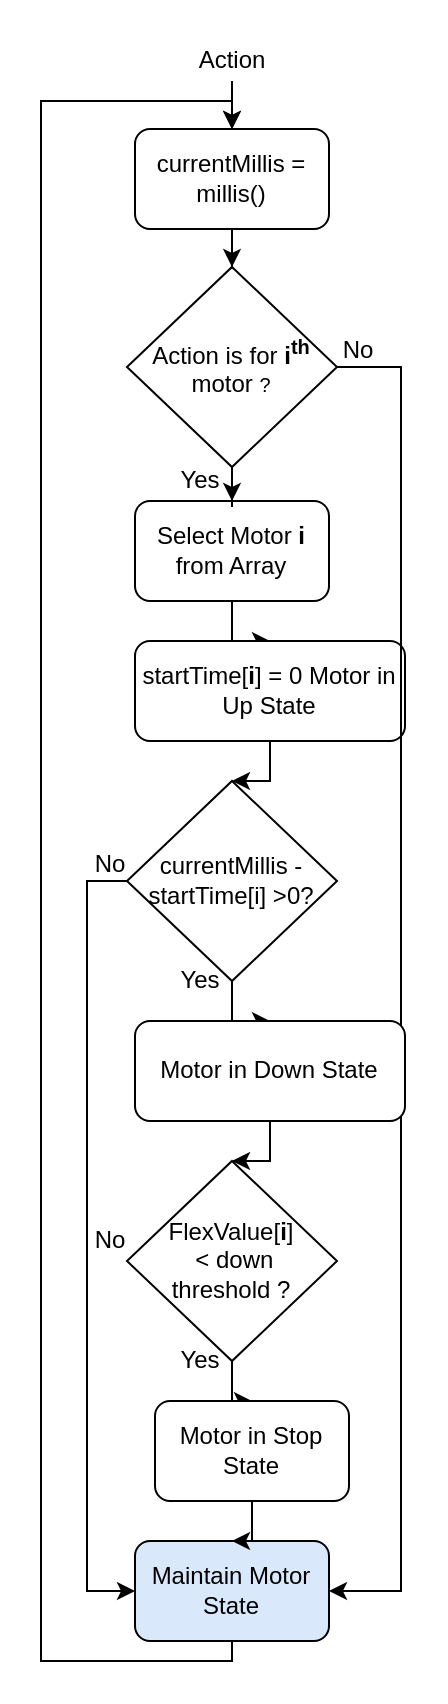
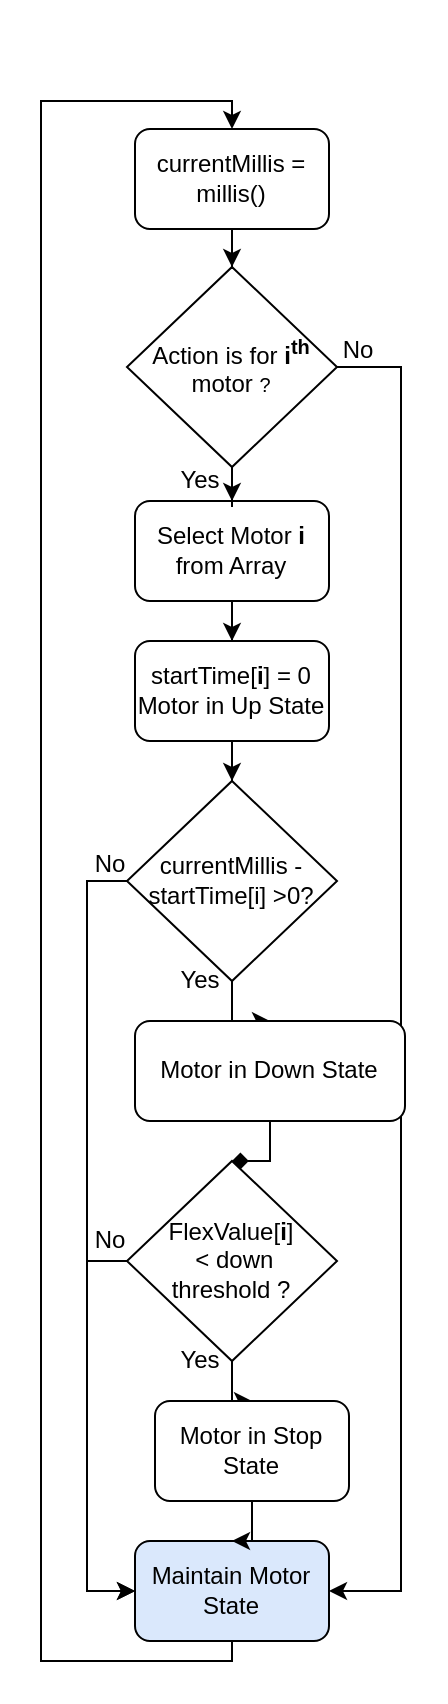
node "Action": removed
edge "Action" -> "currentMillis = millis()": removed
node "startTime[i] = 0 Motor in Up State": size 270x100 -> 194x100
edge "Motor in Down State" -> "FlexValue[i] < down threshold ?": arrowhead classic -> diamond
edge "FlexValue[i] < down threshold ?" -> "Maintain Motor State": added
